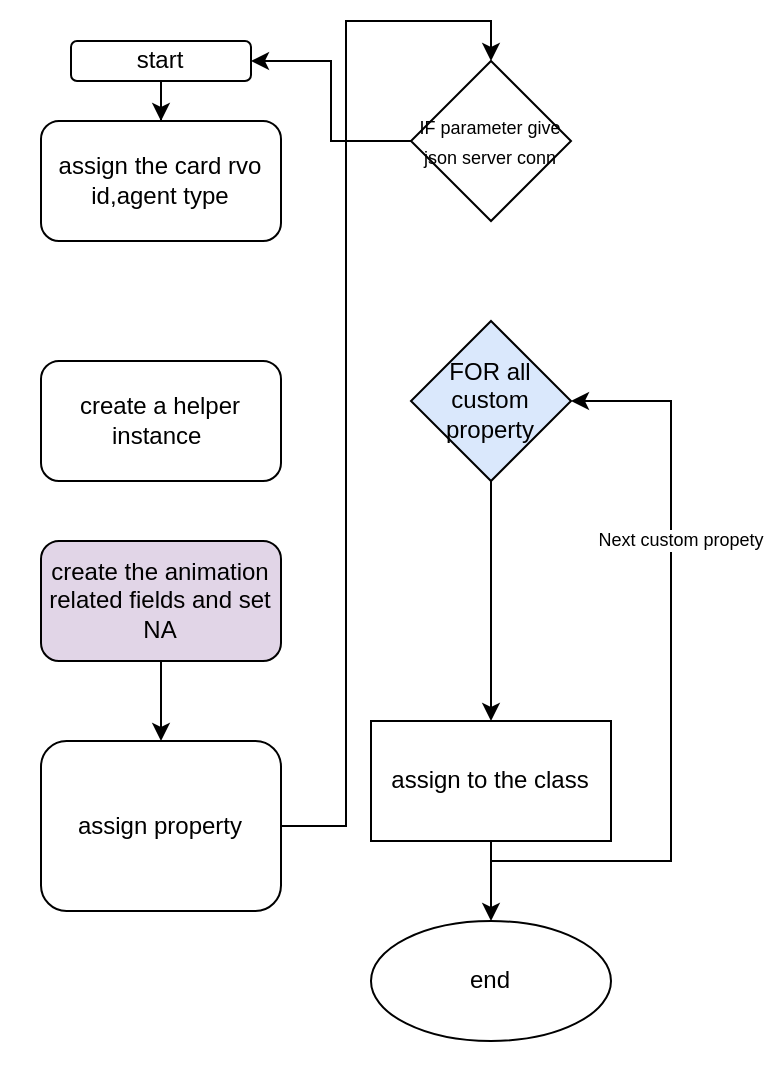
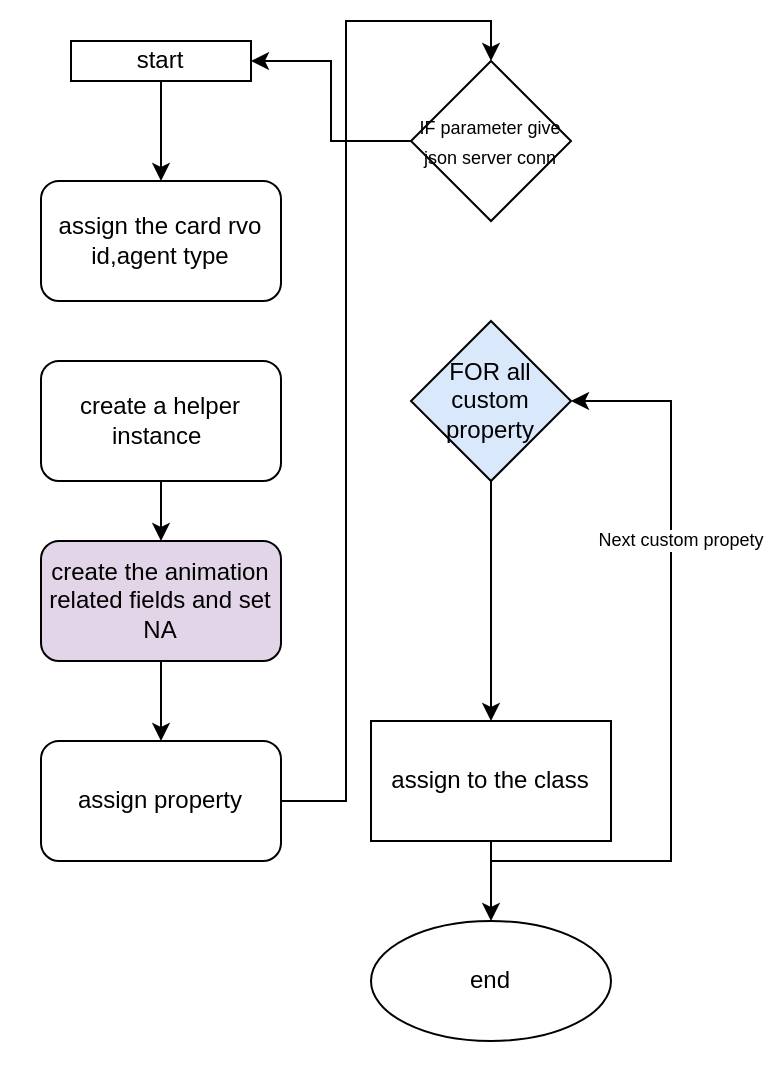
node "start": shape rounded rectangle -> rectangle
node "assign the card rvo id,agent type": moved (161, 181) -> (161, 241)
edge "create a helper instance" -> "create the animation related fields and set NA": added
node "assign property": size 240x170 -> 240x120
